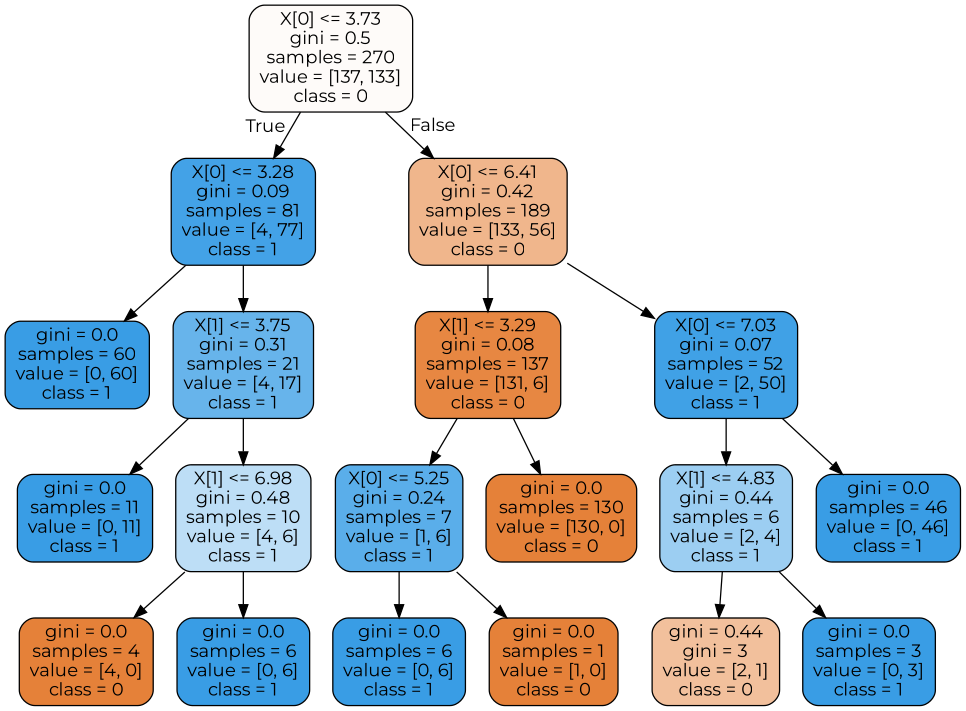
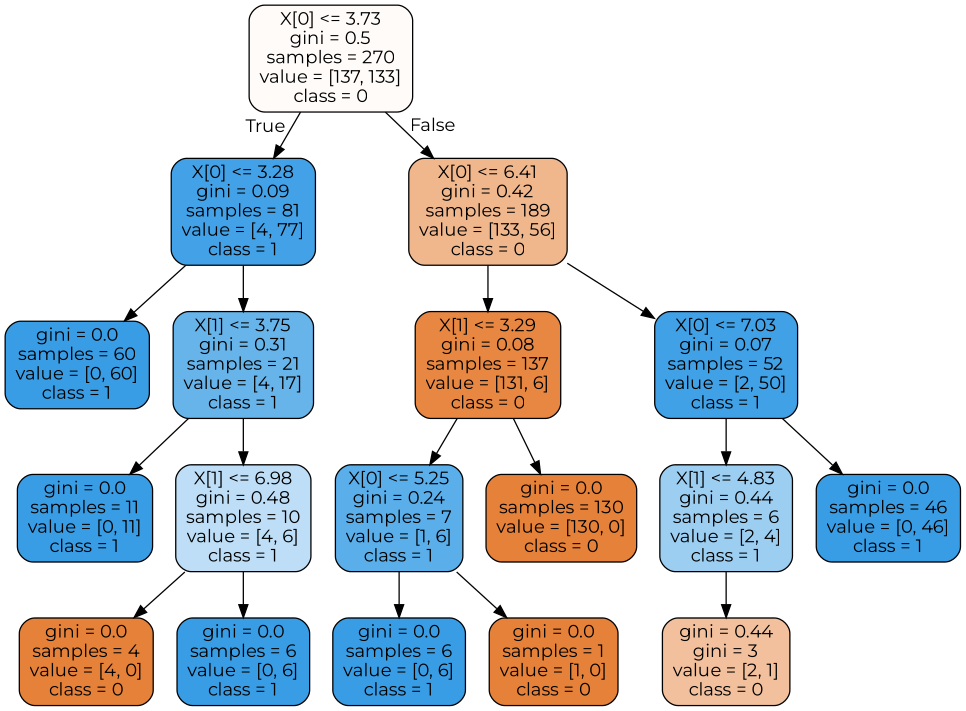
node "gini = 0.0 samples = 3 value = [0, 3] class = 1": removed
